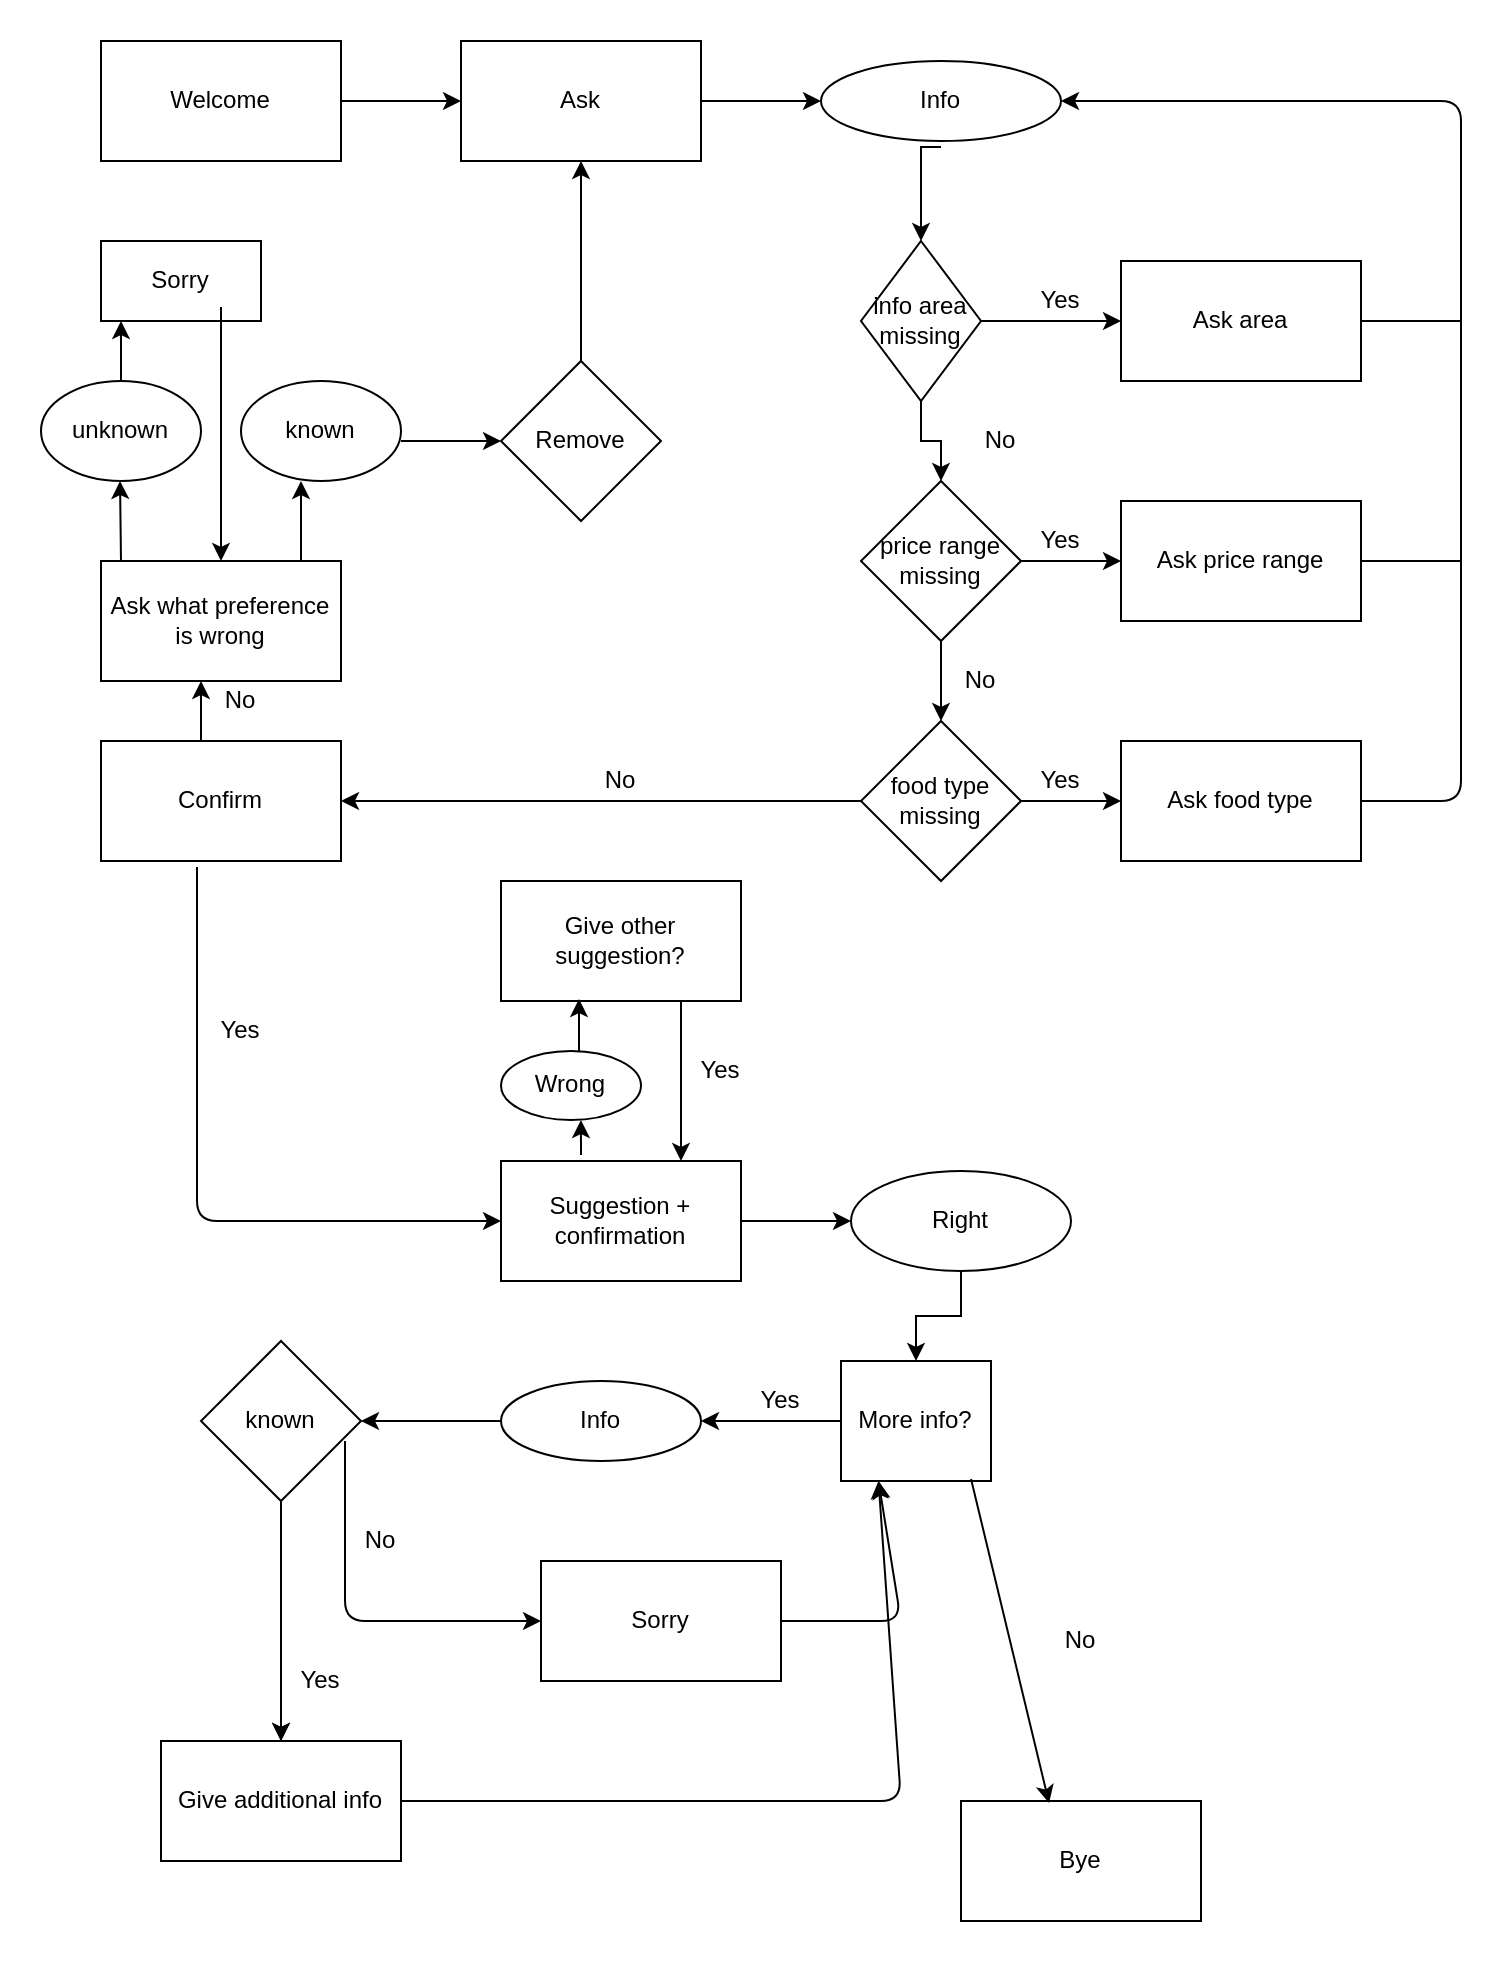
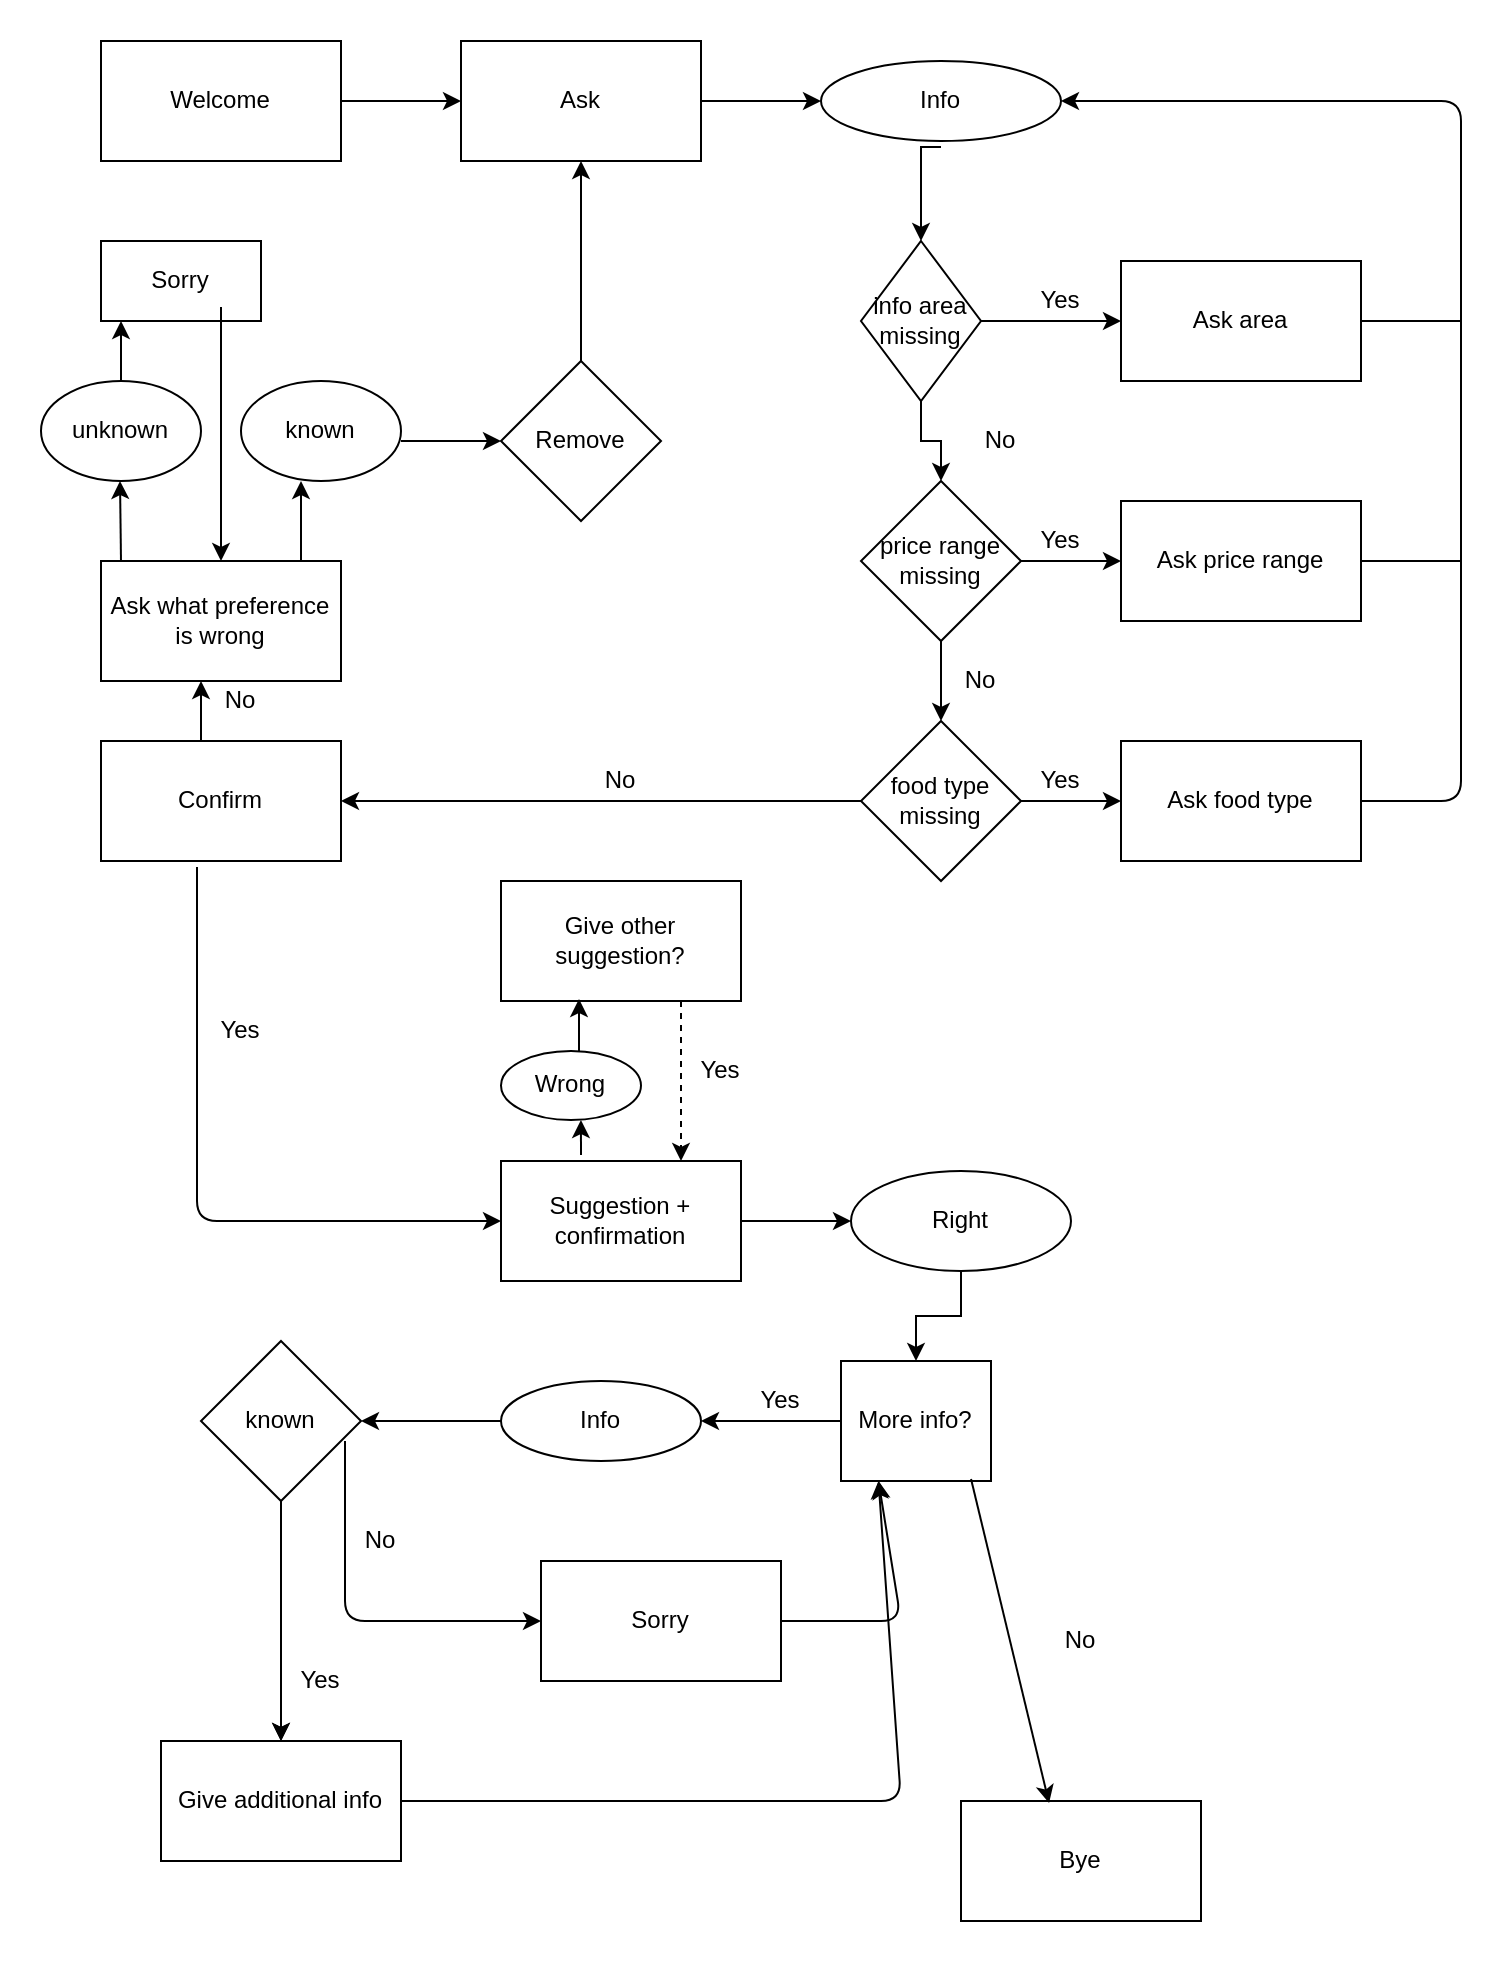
edge "Give other suggestion?" -> "Suggestion + confirmation": style solid -> dashed
